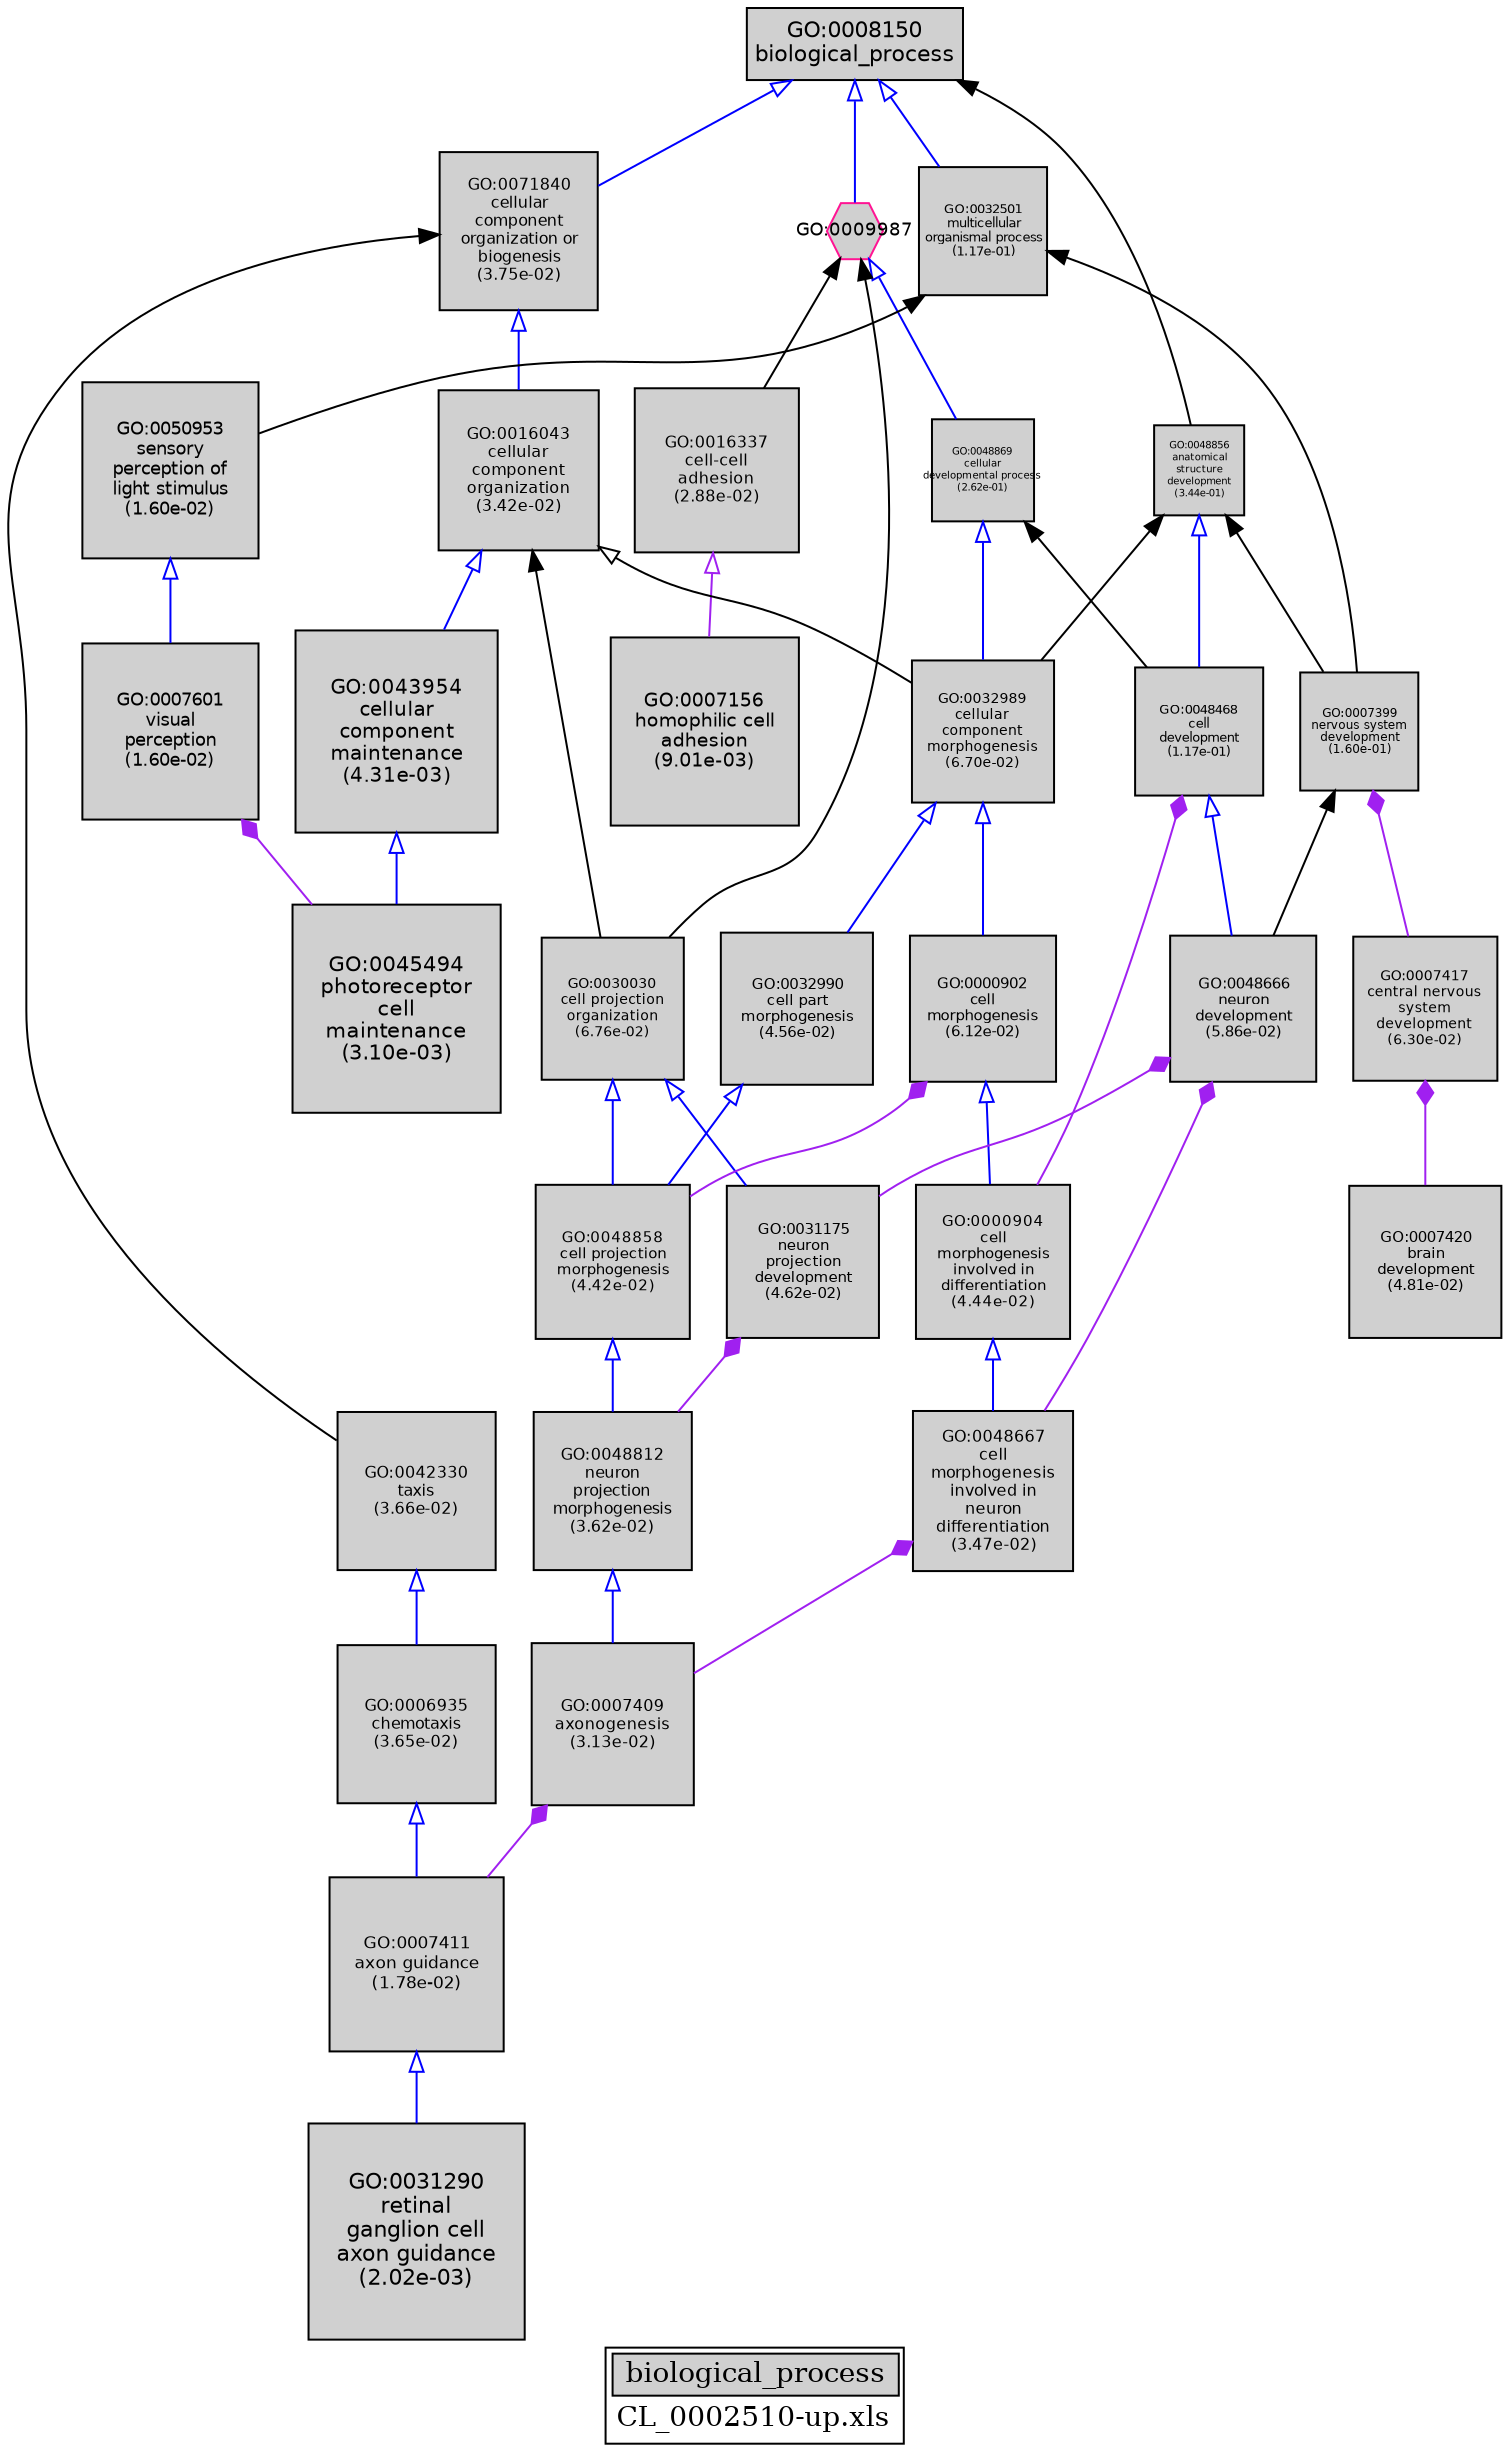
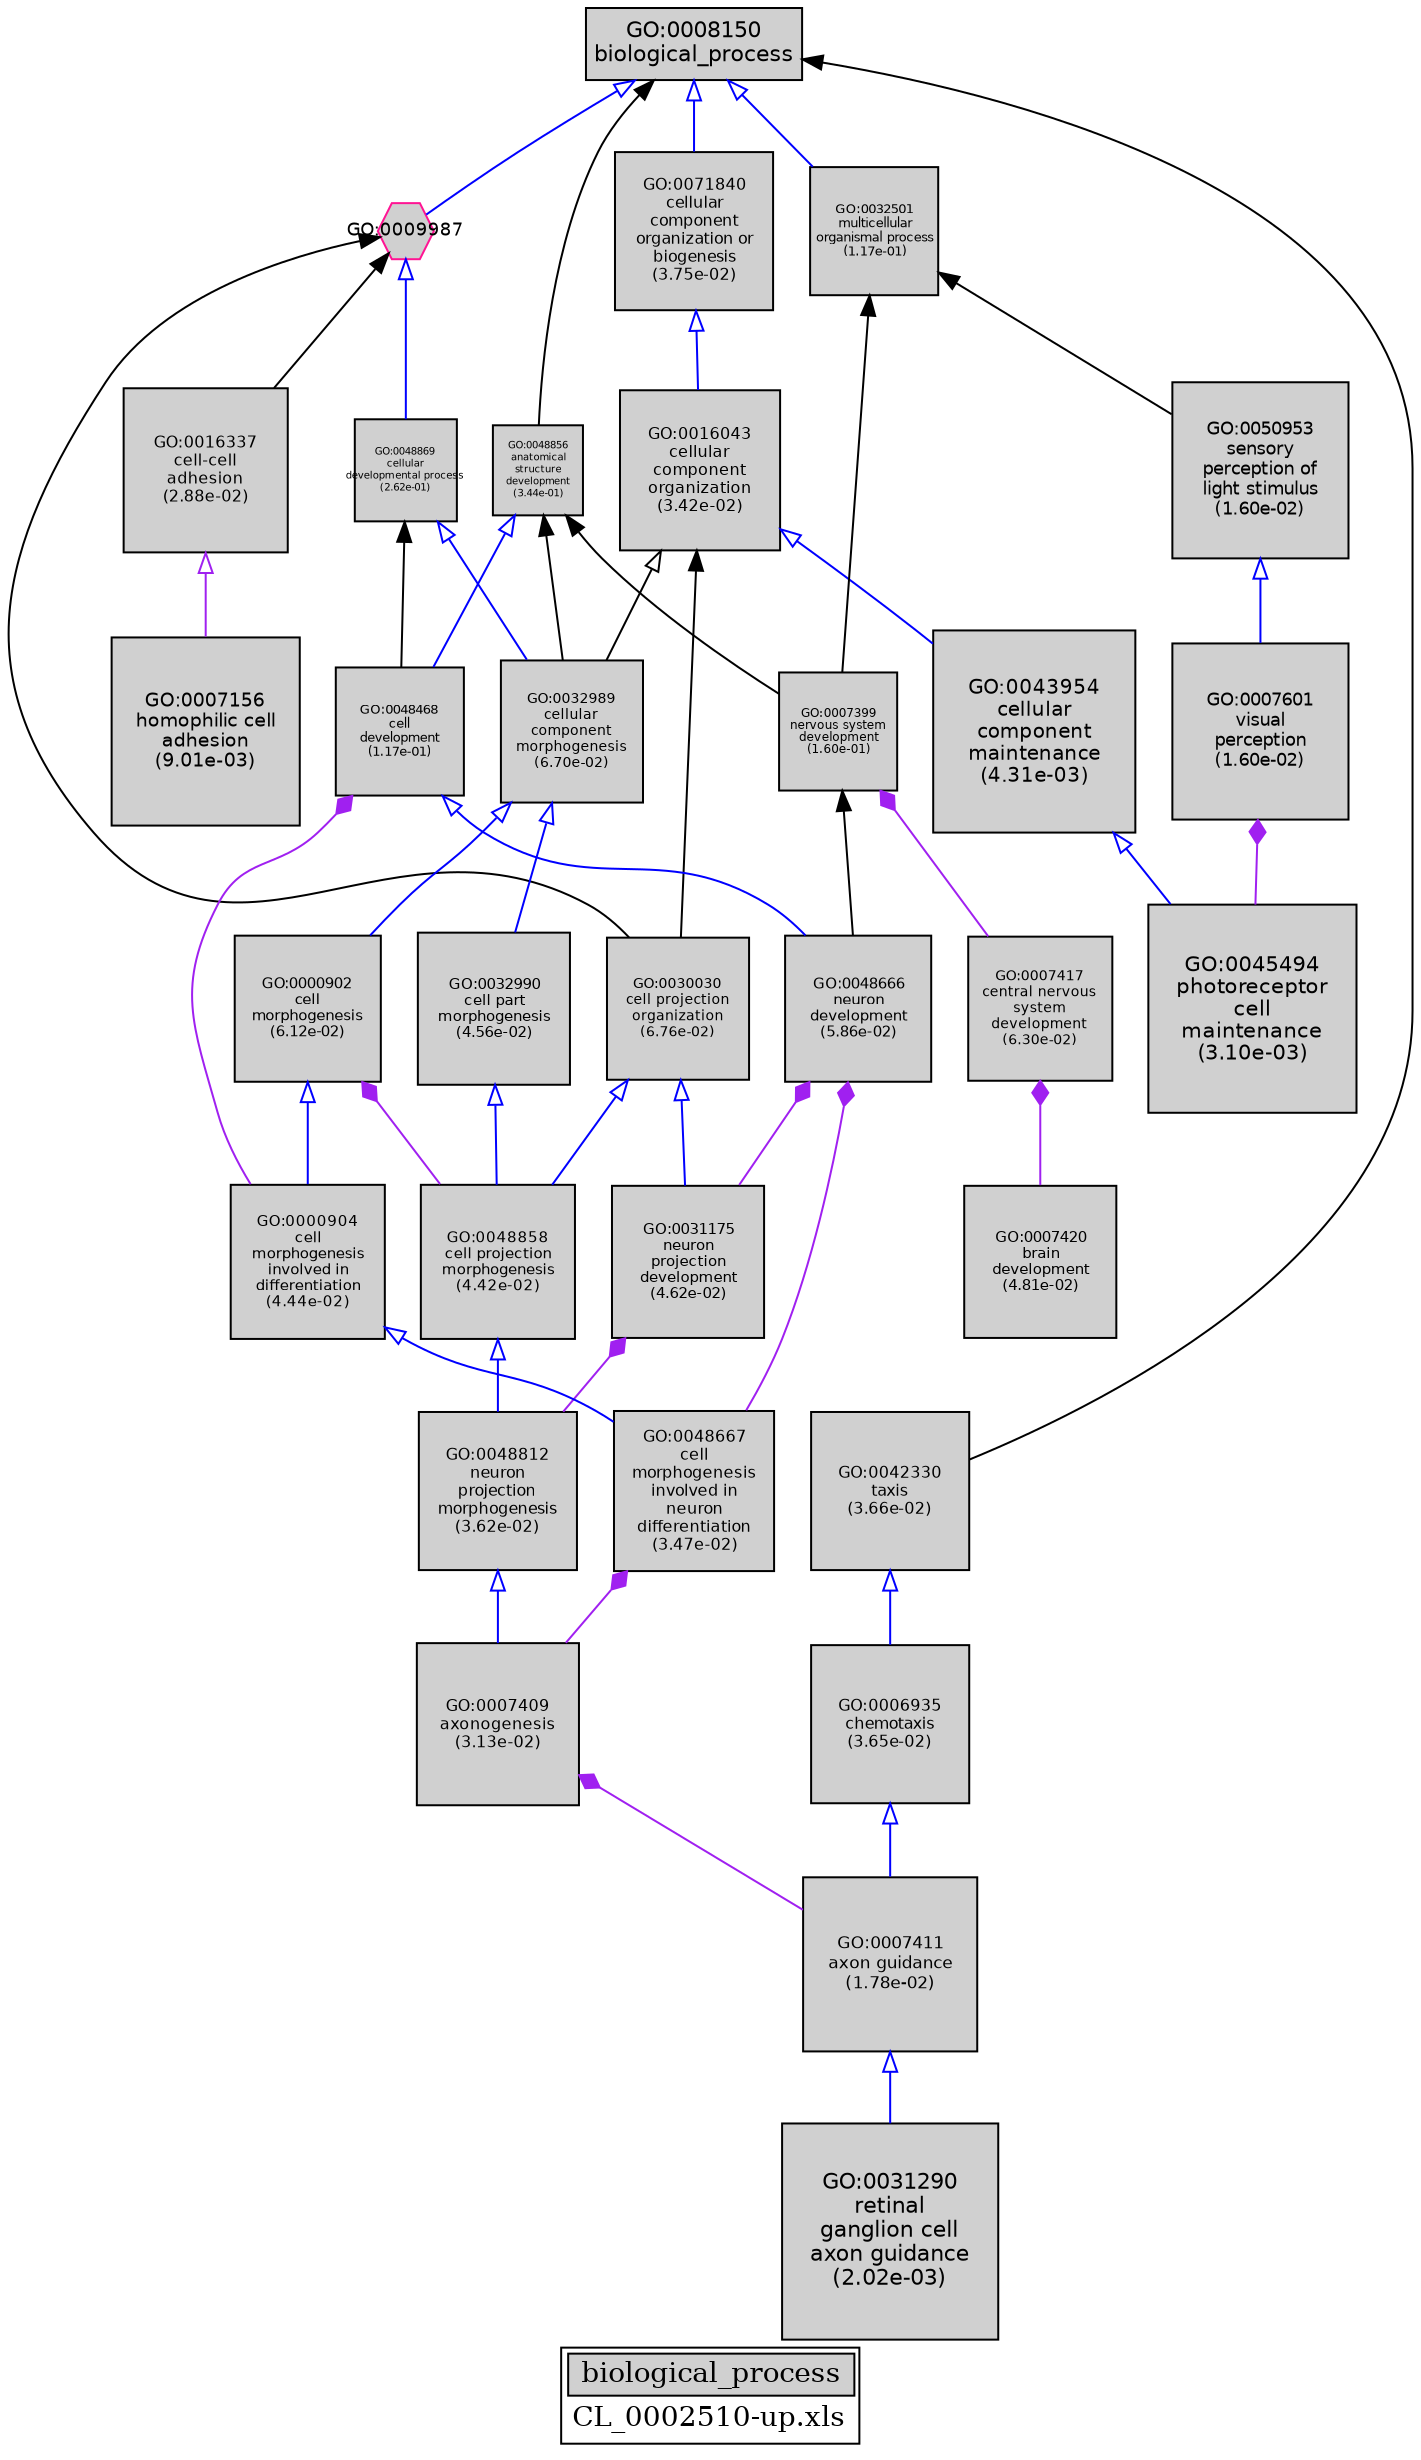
edge "GO:0042330" -> "GO:0071840": now "GO:0042330" -> "GO:0008150"
